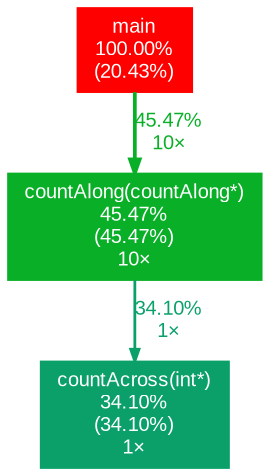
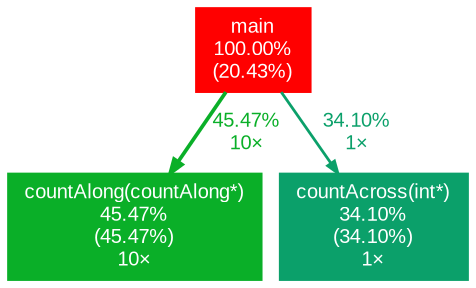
edge "countAlong(countAlong*) 45.47% (45.47%) 10×" -> "countAcross(int*) 34.10% (34.10%) 1×": now "main 100.00% (20.43%)" -> "countAcross(int*) 34.10% (34.10%) 1×"
